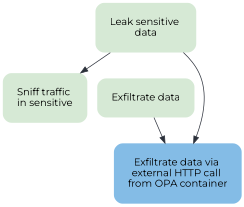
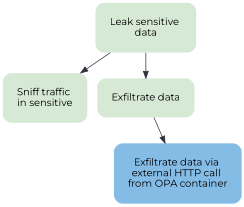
edge "Leak sensitive data" -> "Exfiltrate data via external HTTP call from OPA container": now "Leak sensitive data" -> "Exfiltrate data"
